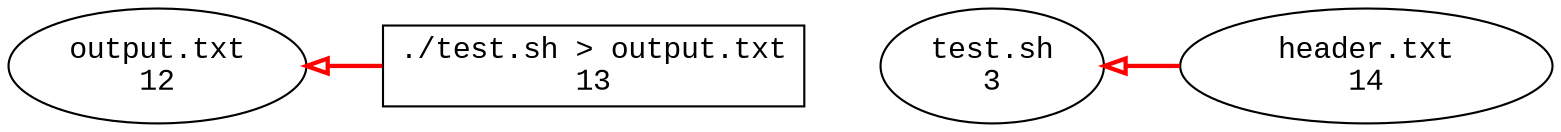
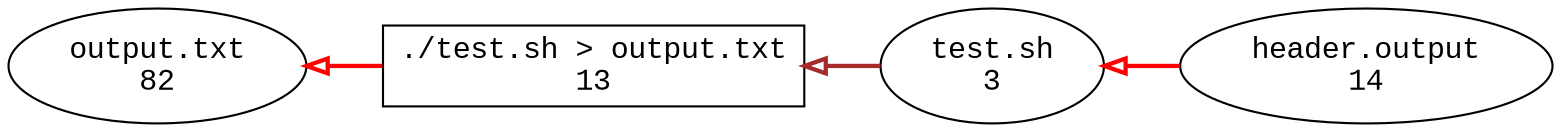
node "output.txt 12": label "output.txt 12" -> "output.txt 82"
edge "test.sh 3" -> "./test.sh > output.txt 13": added
node "header.txt 14": label "header.txt 14" -> "header.output 14"
